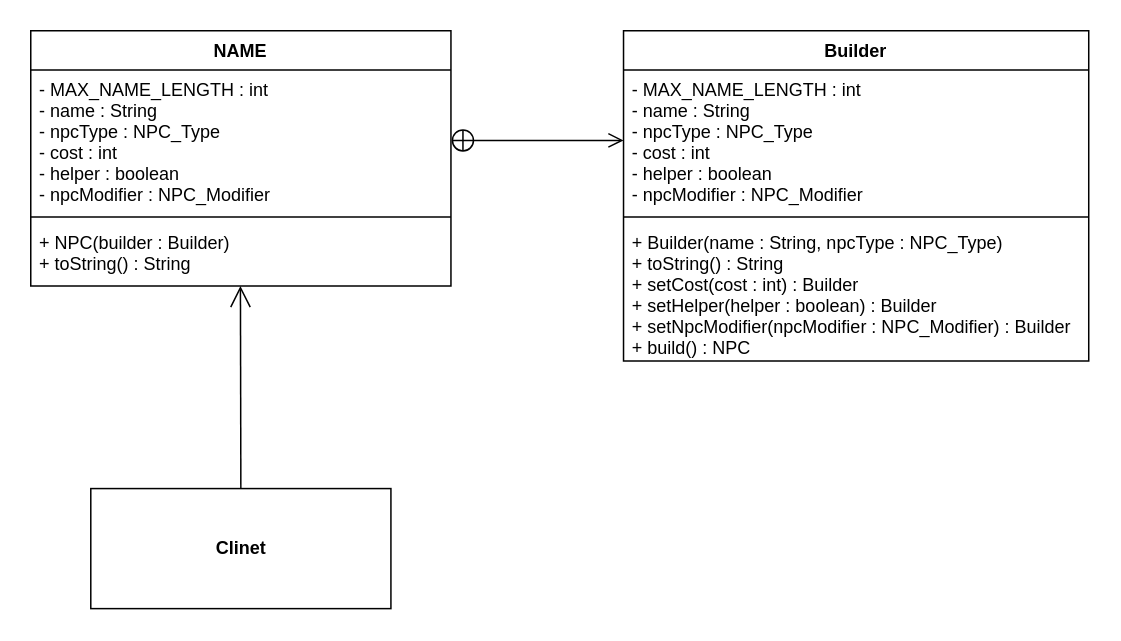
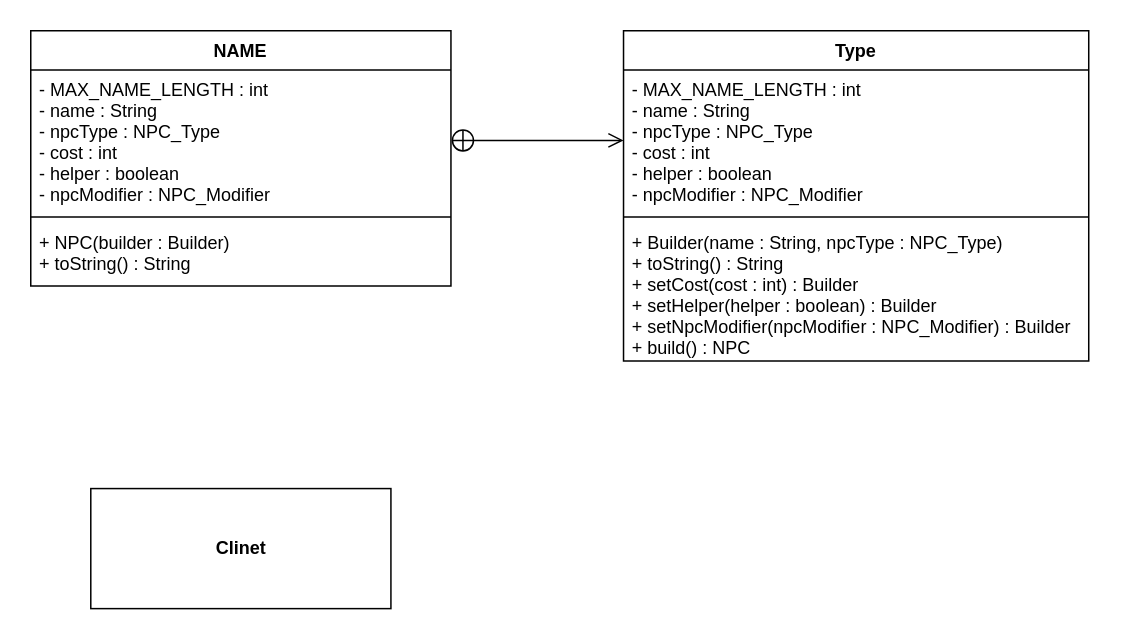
node "Builder": label "Builder" -> "Type"
edge "Clinet" -> "+ NPC(builder : Builder) + toString() : String": removed
